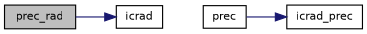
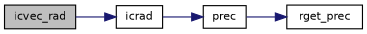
node "prec_rad": label "prec_rad" -> "icvec_rad"
edge "icrad" -> "prec": added
node "icrad_prec": label "icrad_prec" -> "rget_prec"
